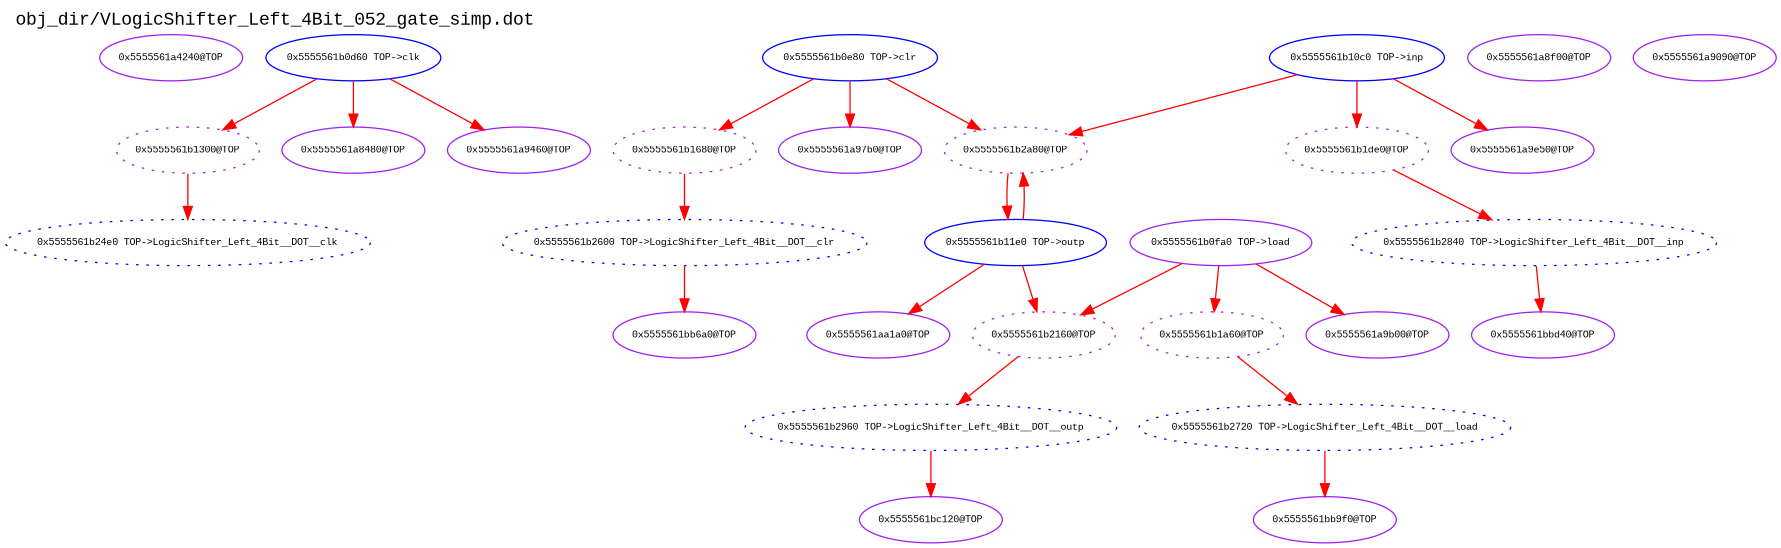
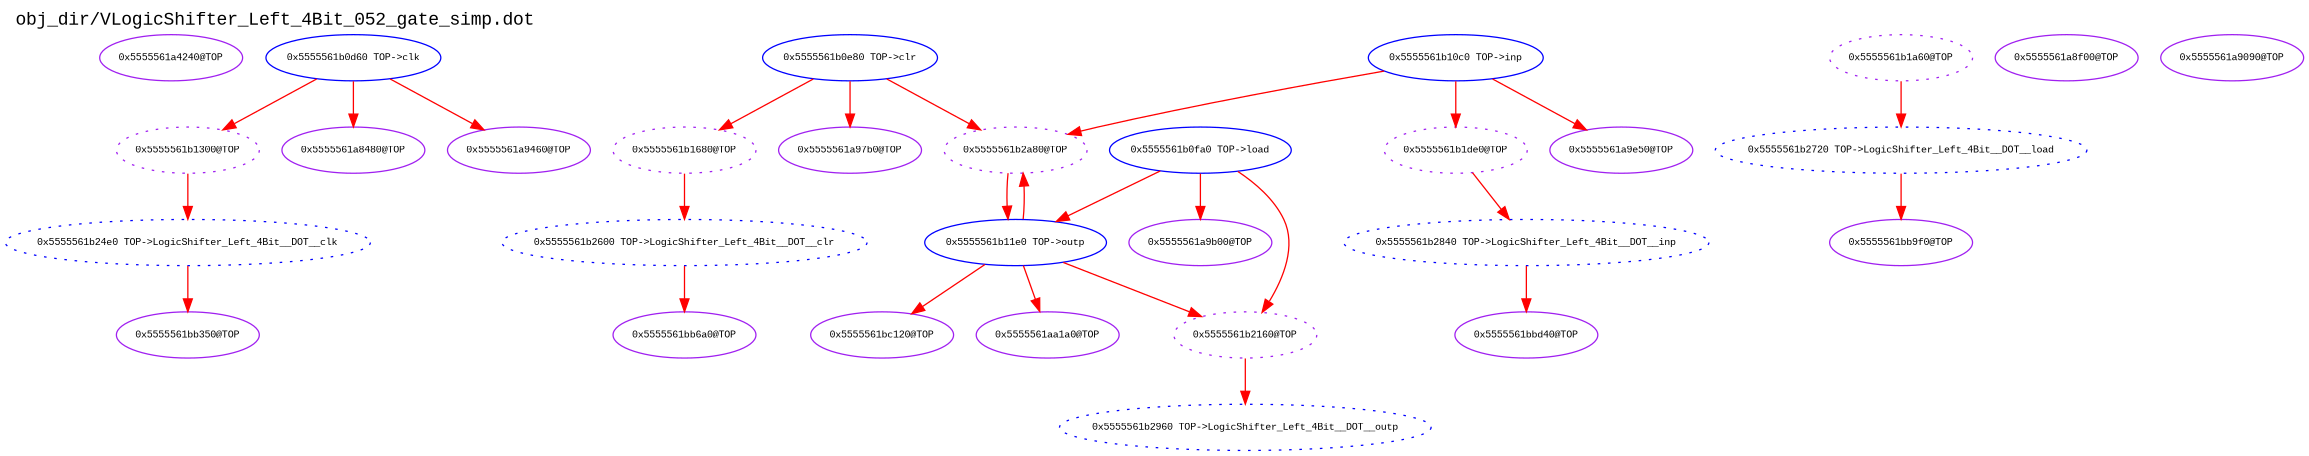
node "0x5555561b0fa0 TOP->load": color purple -> blue
edge "0x5555561b0fa0 TOP->load" -> "0x5555561b1a60@TOP": now "0x5555561b0fa0 TOP->load" -> "0x5555561b11e0 TOP->outp"
node "0x5555561bb350@TOP": added
edge "0x5555561b2960 TOP->LogicShifter_Left_4Bit__DOT__outp" -> "0x5555561bc120@TOP": now "0x5555561b11e0 TOP->outp" -> "0x5555561bc120@TOP"
